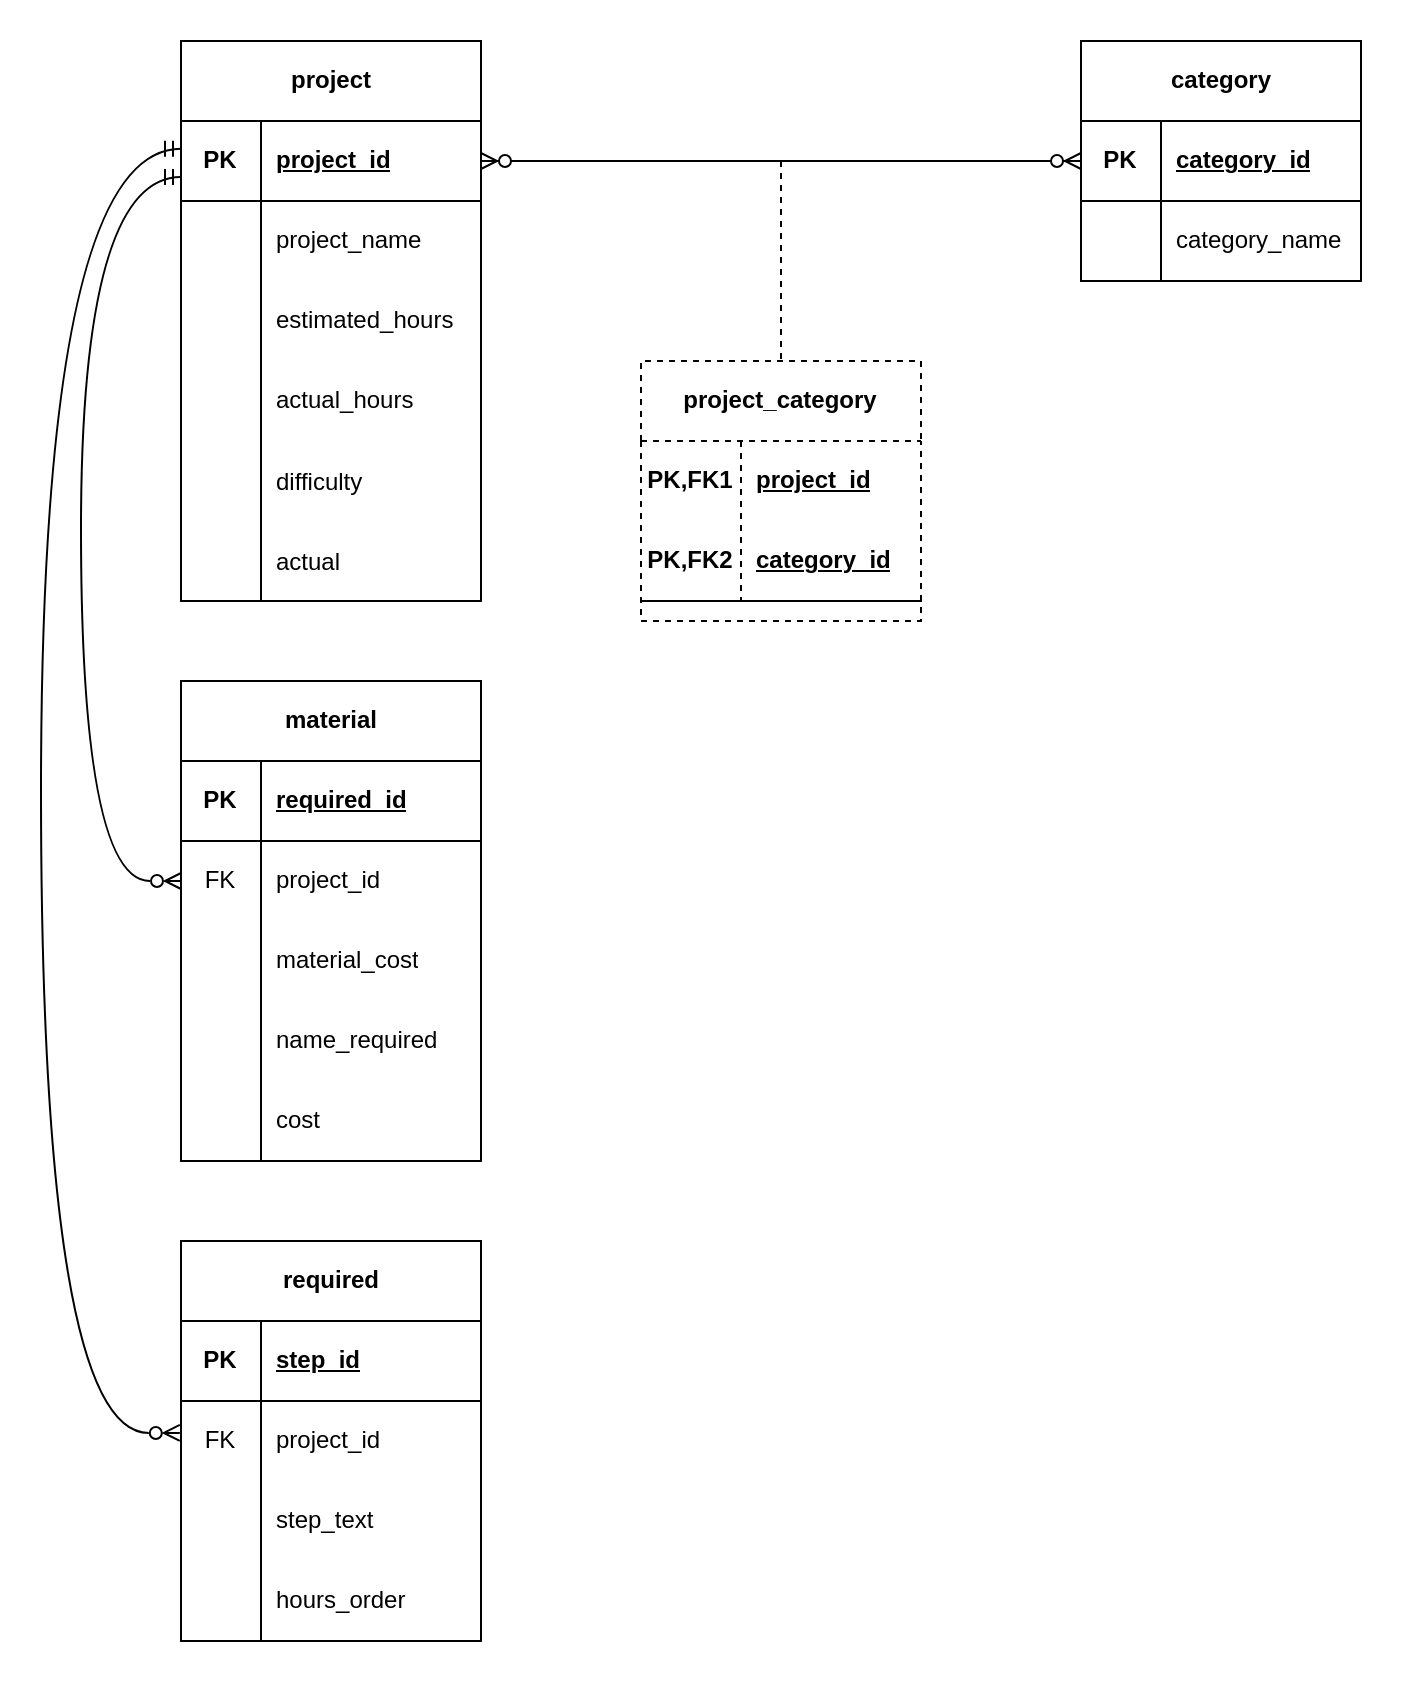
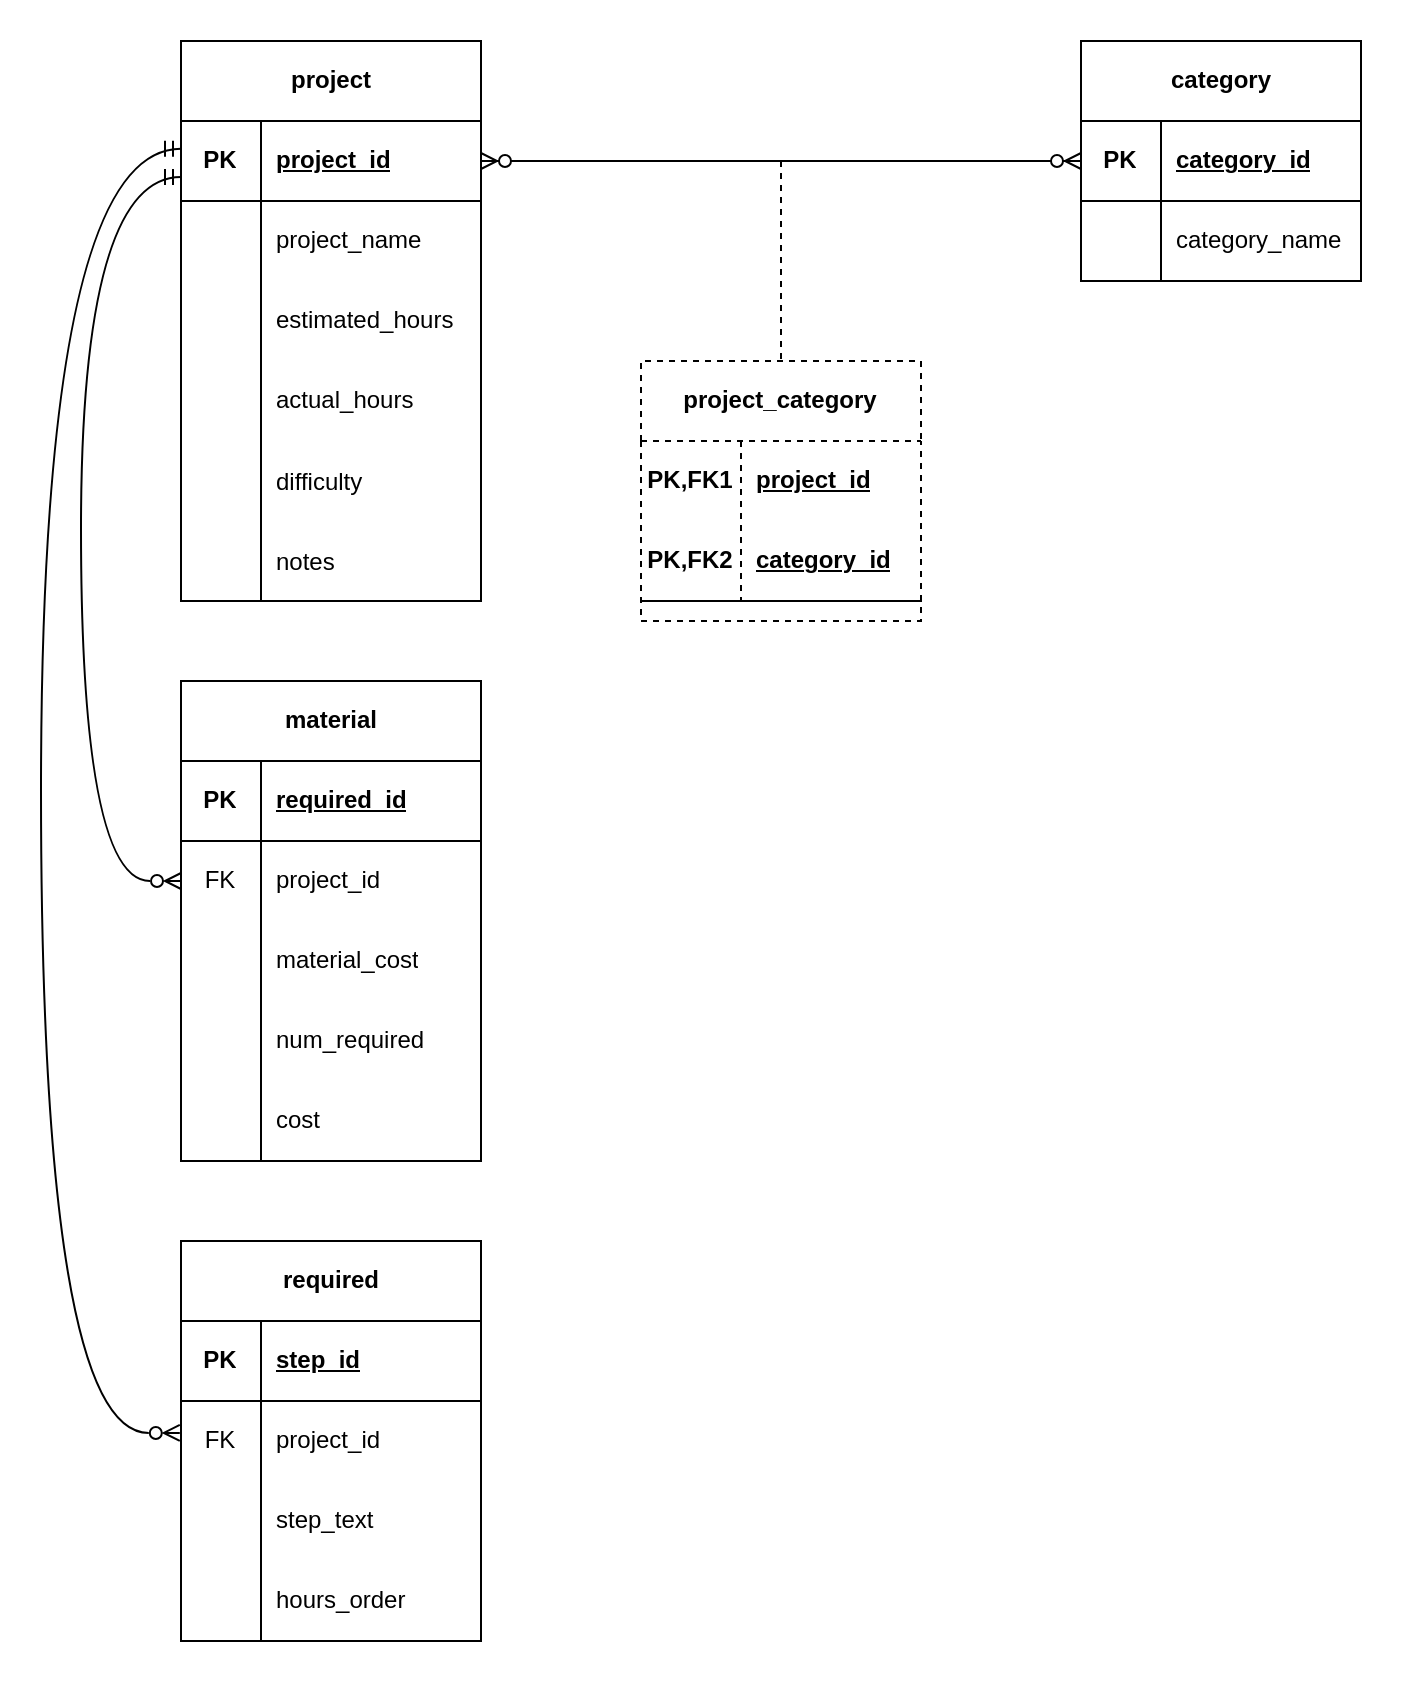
node "actual": label "actual" -> "notes"
node "name_required": label "name_required" -> "num_required"
